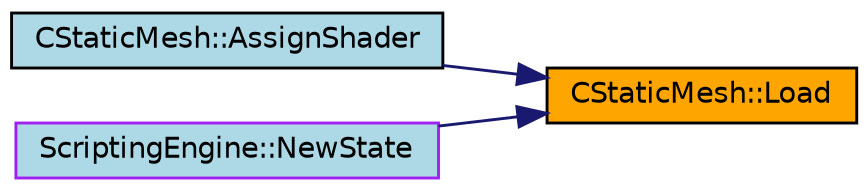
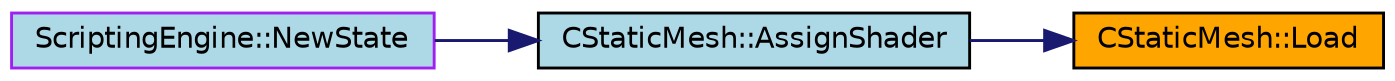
edge "ScriptingEngine::NewState" -> "CStaticMesh::Load": now "ScriptingEngine::NewState" -> "CStaticMesh::AssignShader"
